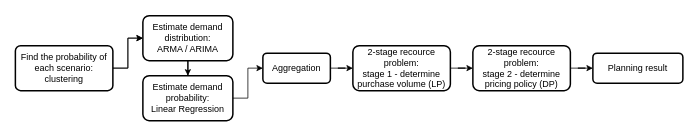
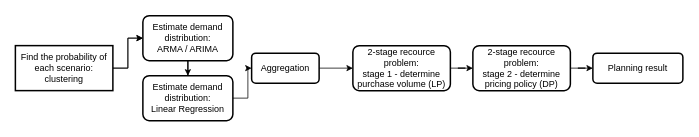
node "Find the probability of each scenario: clustering": shape rounded rectangle -> rectangle
node "Aggregation": moved (297, 68) -> (285, 68)
node "Estimate demand probability: Linear Regression": label "Estimate demand probability: Linear Regression" -> "Estimate demand distribution: Linear Regression"
